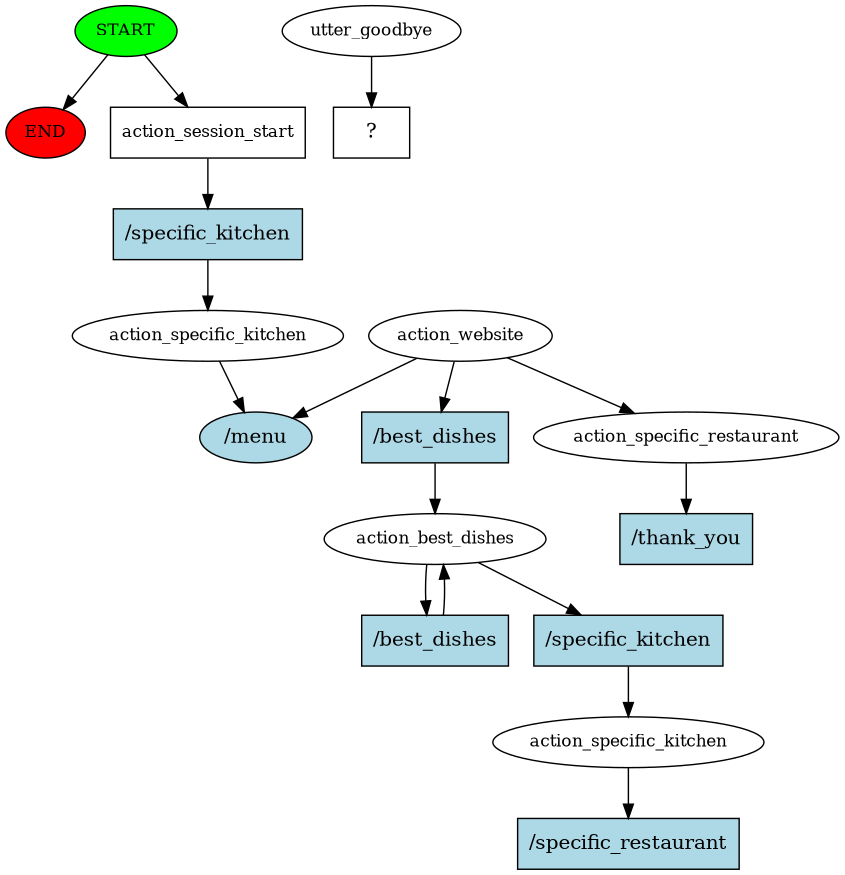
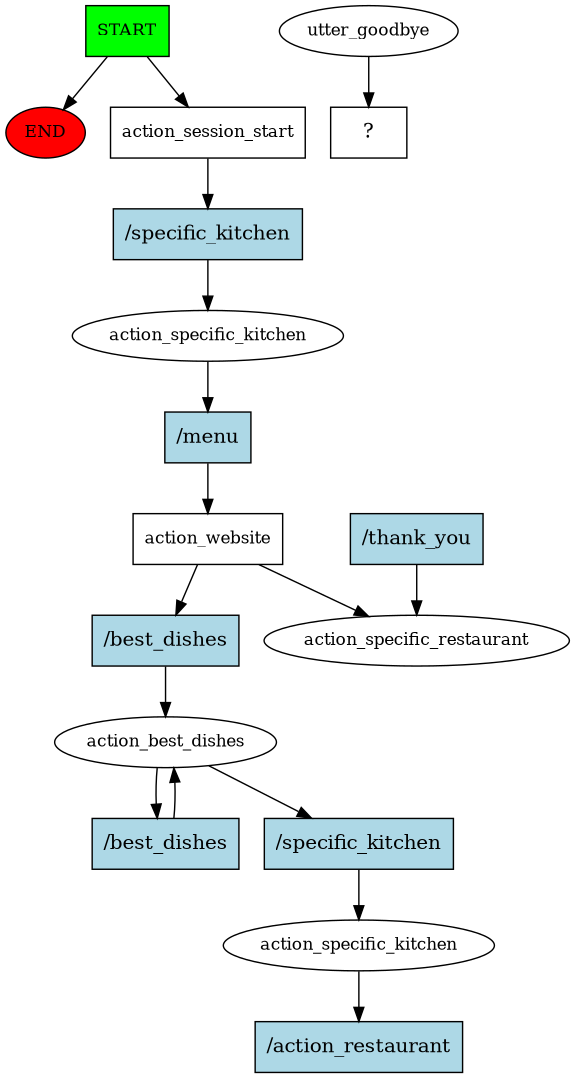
node "START": shape ellipse -> box
node "action_website": shape ellipse -> box
edge "action_website" -> "/menu": reversed
node "/menu": shape ellipse -> box
edge "action_specific_restaurant" -> "/thank_you": reversed
node "/specific_restaurant": label "/specific_restaurant" -> "/action_restaurant"
